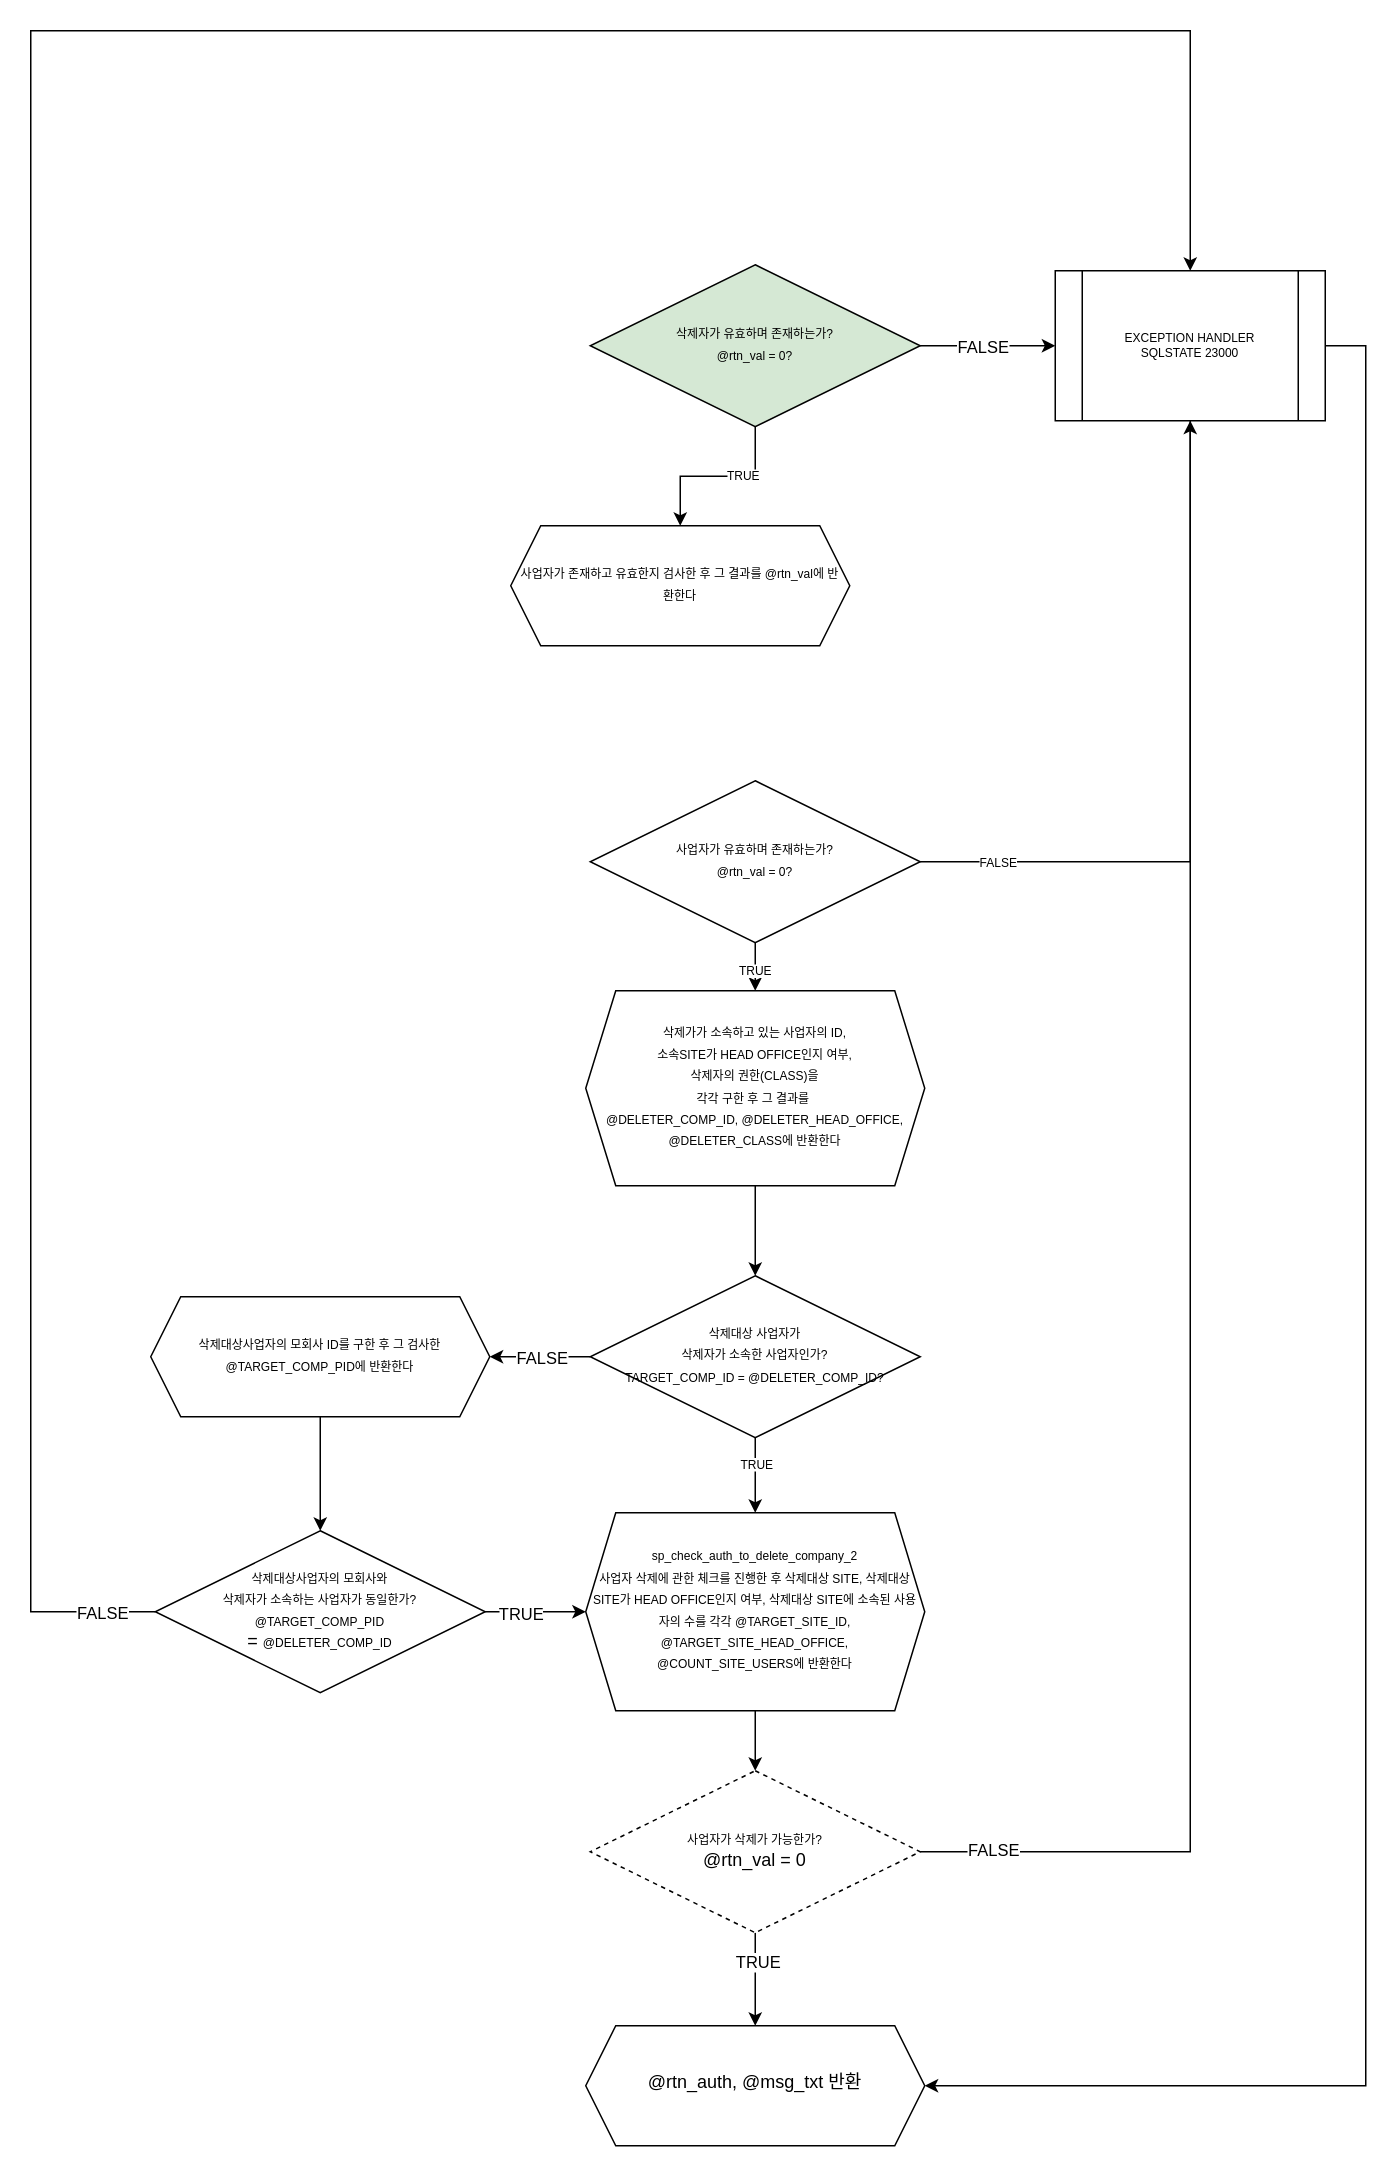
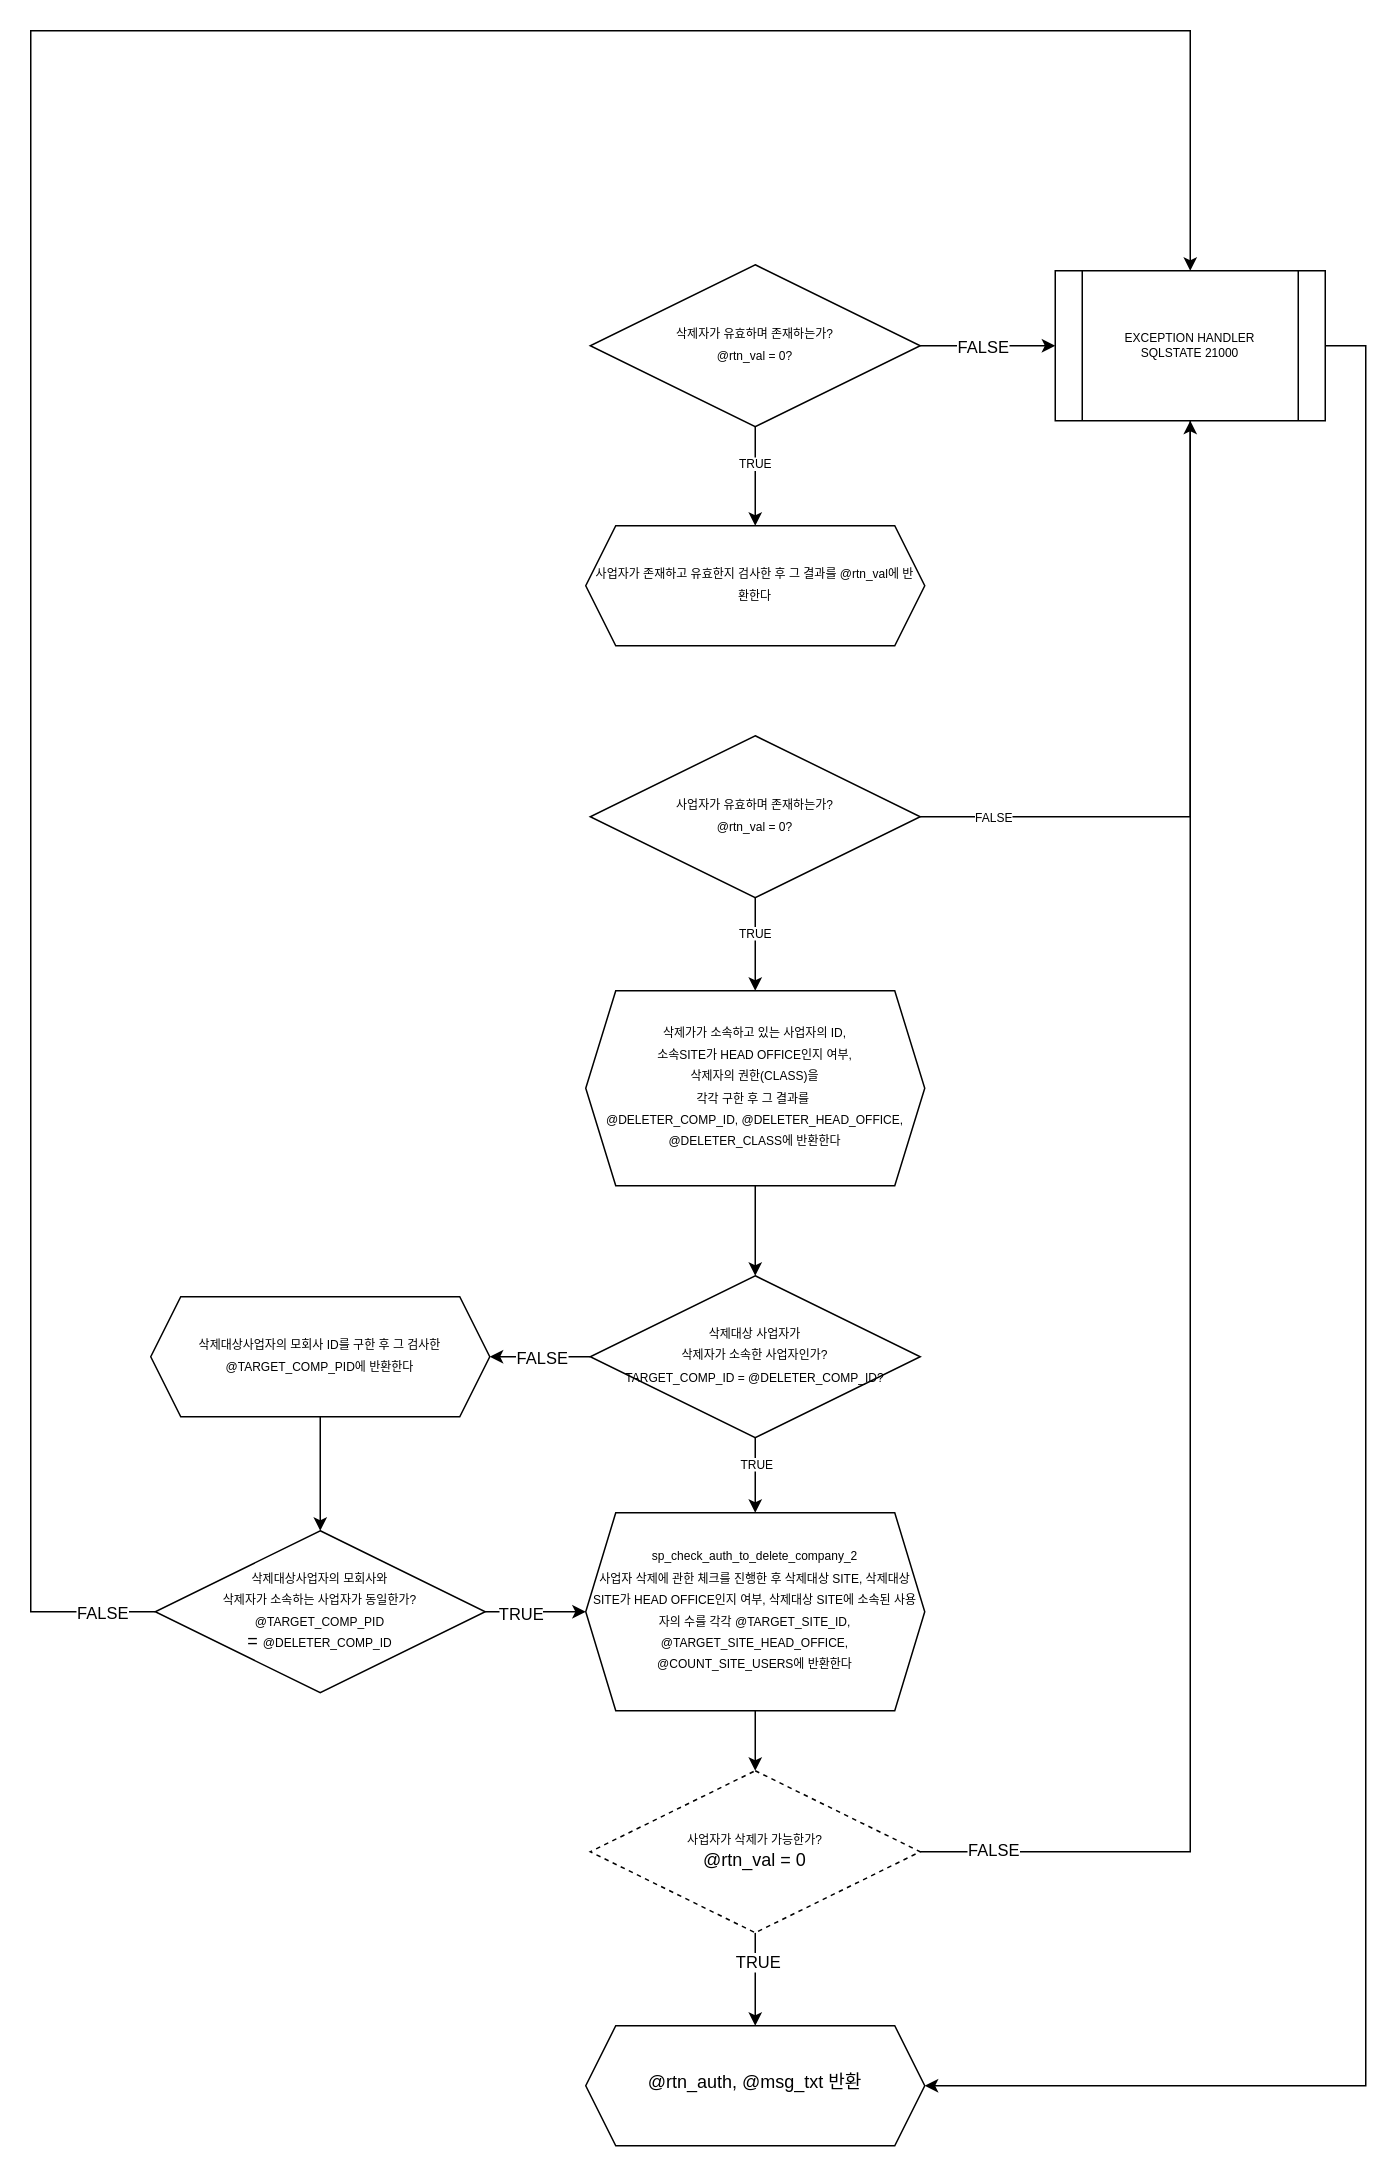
node "삭제자가 유효하며 존재하는가? @rtn_val = 0?": fillcolor #d5e8d4 -> #ffffff
node "EXCEPTION HANDLER SQLSTATE 23000": label "EXCEPTION HANDLER SQLSTATE 23000" -> "EXCEPTION HANDLER SQLSTATE 21000"
node "사업자가 존재하고 유효한지 검사한 후 그 결과를 @rtn_val에 반환한다": moved (680, 586) -> (755, 586)
node "사업자가 유효하며 존재하는가? @rtn_val = 0?": moved (755, 862) -> (755, 817)
